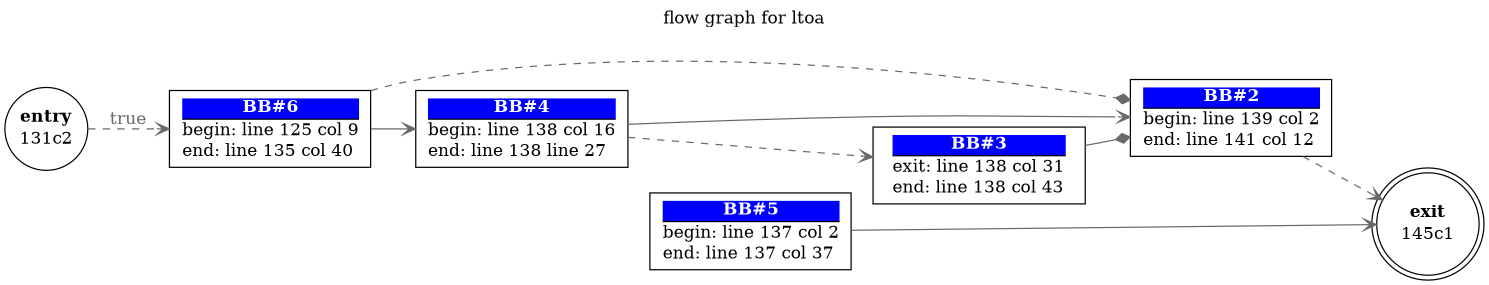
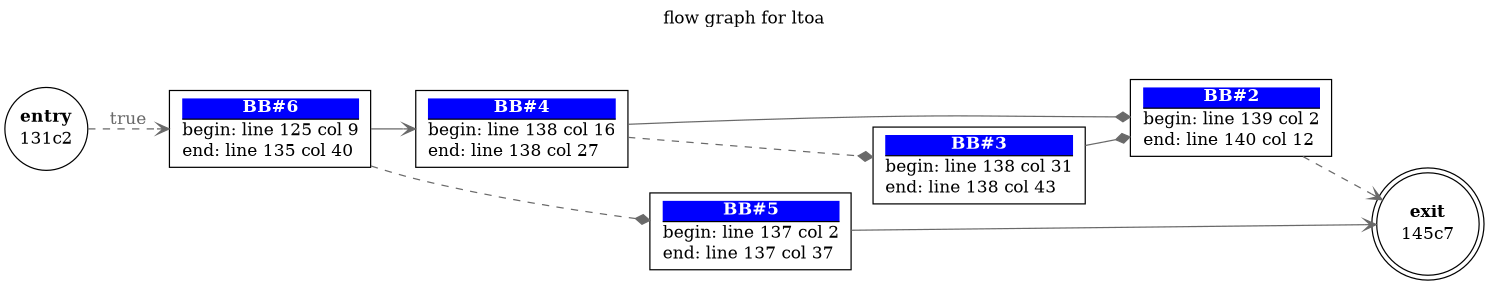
edge "BB#6" -> "BB#2": now "BB#6" -> "BB#5"
edge "BB#4" -> "BB#2": arrowhead vee -> diamond
node "BB#2": text "end: line 141 col 12" -> "end: line 140 col 12"
edge "BB#4" -> "BB#3": arrowhead vee -> diamond
node "BB#4": text "end: line 138 line 27" -> "end: line 138 col 27"
node "BB#3": text "exit: line 138 col 31" -> "begin: line 138 col 31"
node "exit": text "145c1" -> "145c7"
